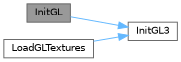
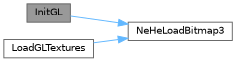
node "InitGL3": label "InitGL3" -> "NeHeLoadBitmap3"
